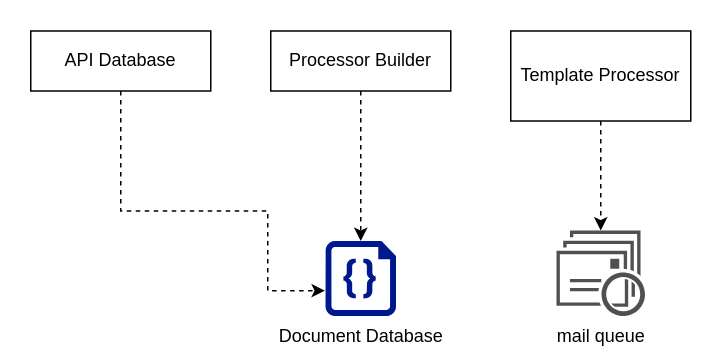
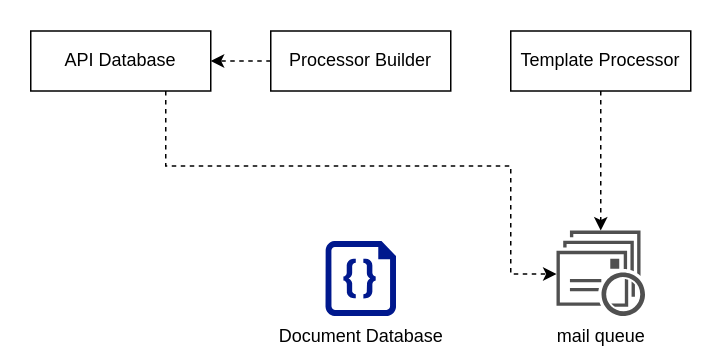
node "Template Processor": size 180x90 -> 180x60
edge "Processor Builder" -> "Document Database": now "Processor Builder" -> "API Database"
edge "API Database" -> "mail queue": added
edge "API Database" -> "Document Database": removed
